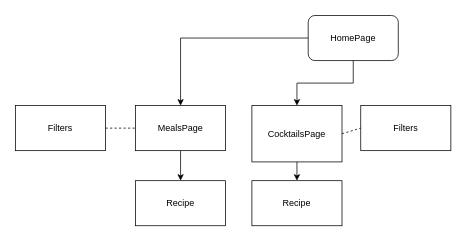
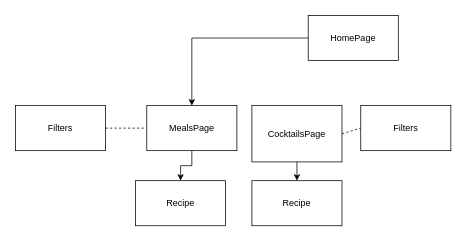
node "HomePage": shape rounded rectangle -> rectangle
edge "HomePage" -> "CocktailsPage": removed
node "MealsPage": moved (180, 128) -> (192, 128)
